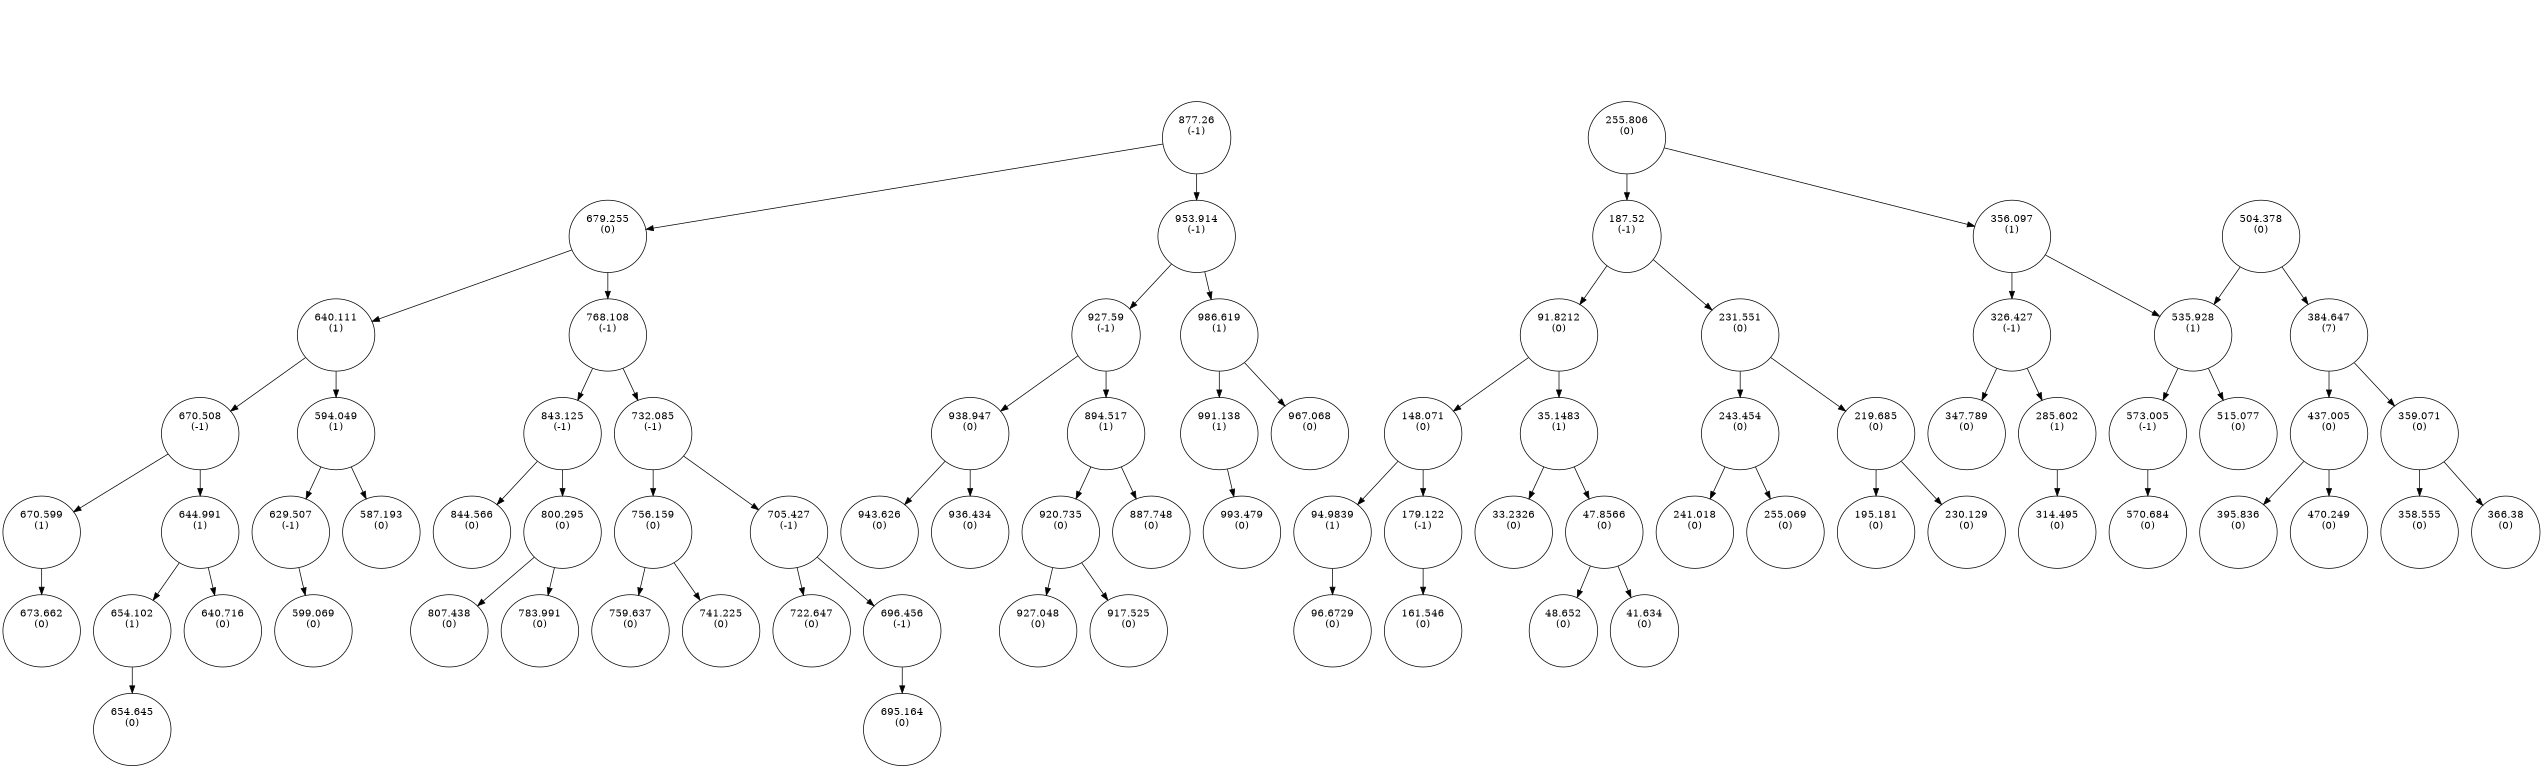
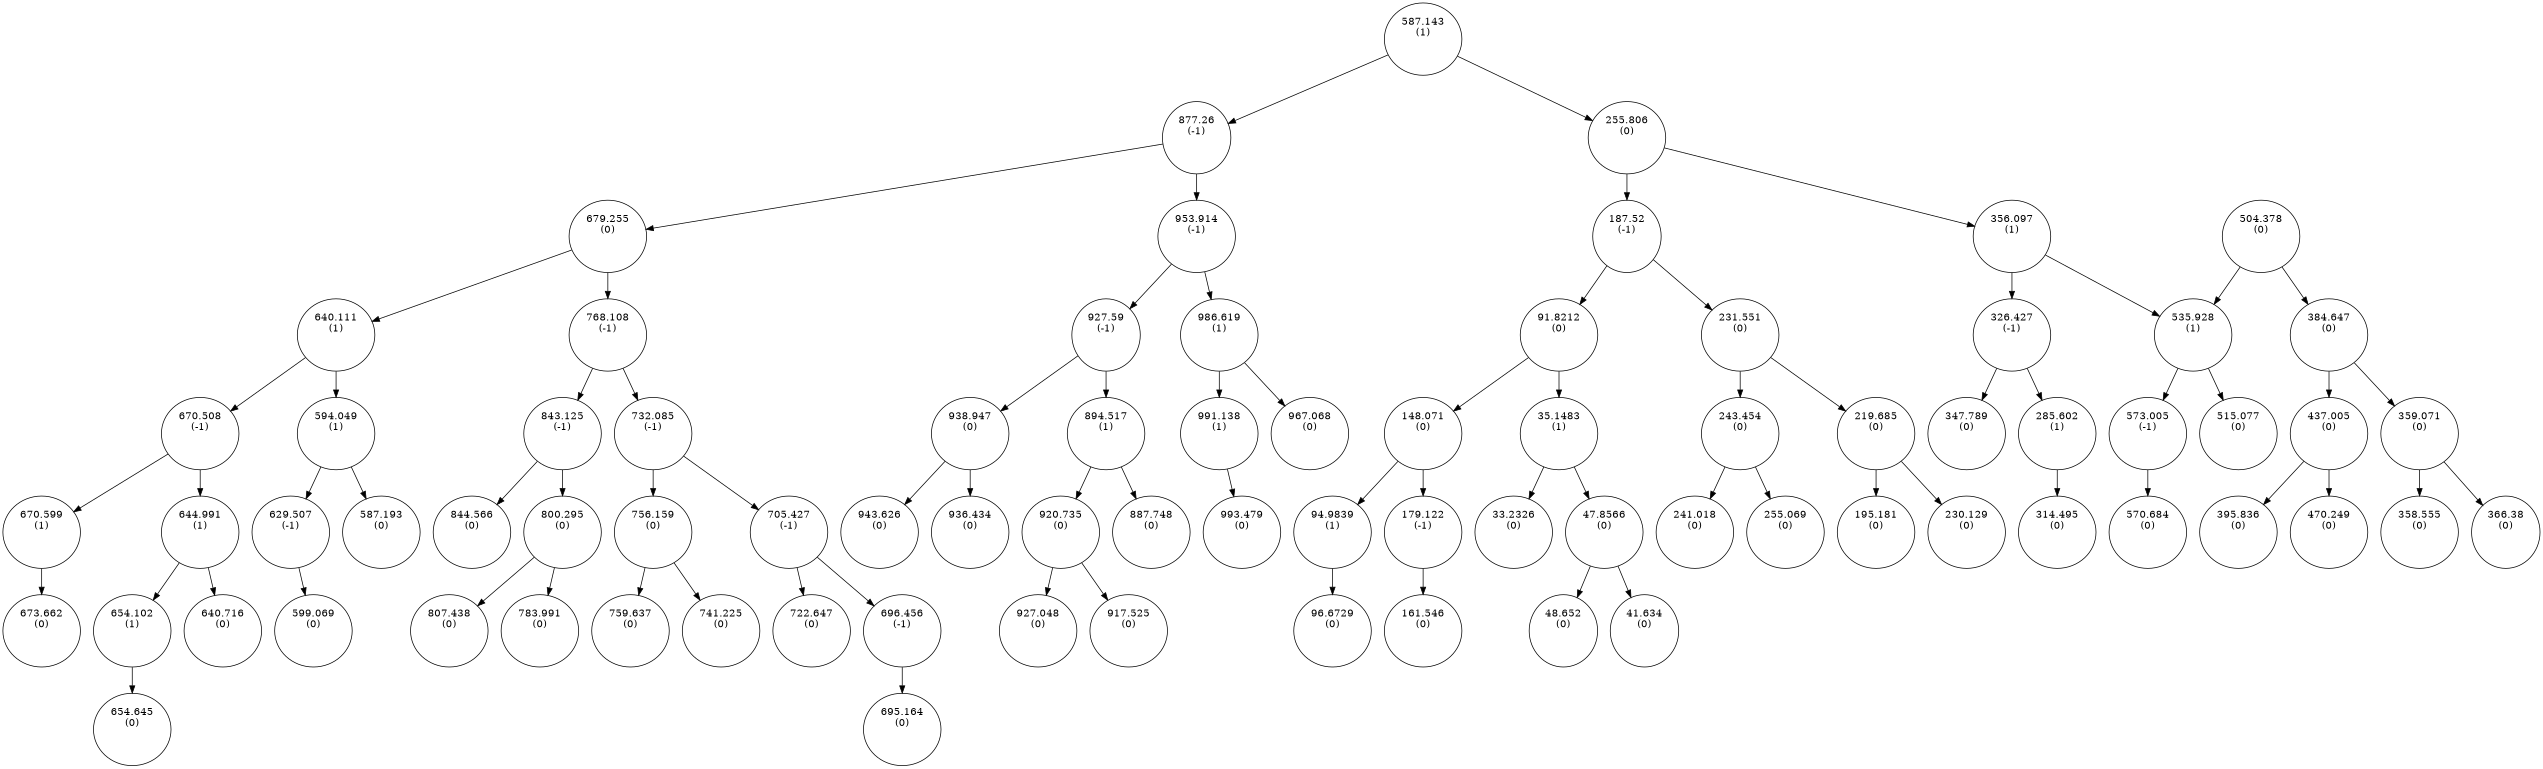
node "587.143 (1)": added
node "384.647 (7)": label "384.647 (7)" -> "384.647 (0)"
